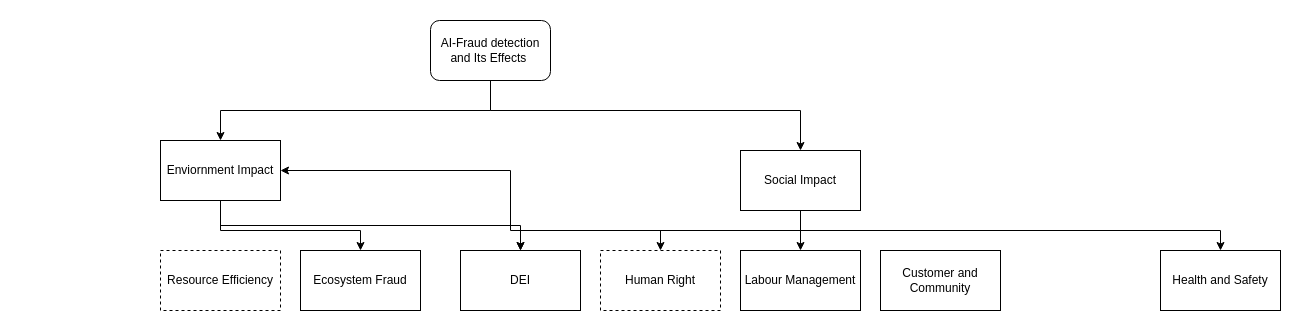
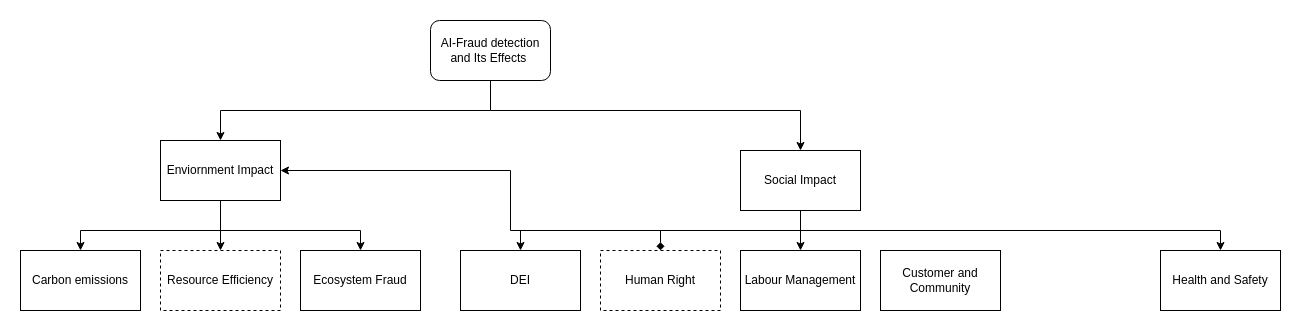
edge "Enviornment Impact" -> "DEI": now "Enviornment Impact" -> "Resource Efficiency"
edge "Enviornment Impact" -> "Carbon emissions": added
edge "Social Impact" -> "Human Right": arrowhead classic -> diamond
node "Carbon emissions": added
